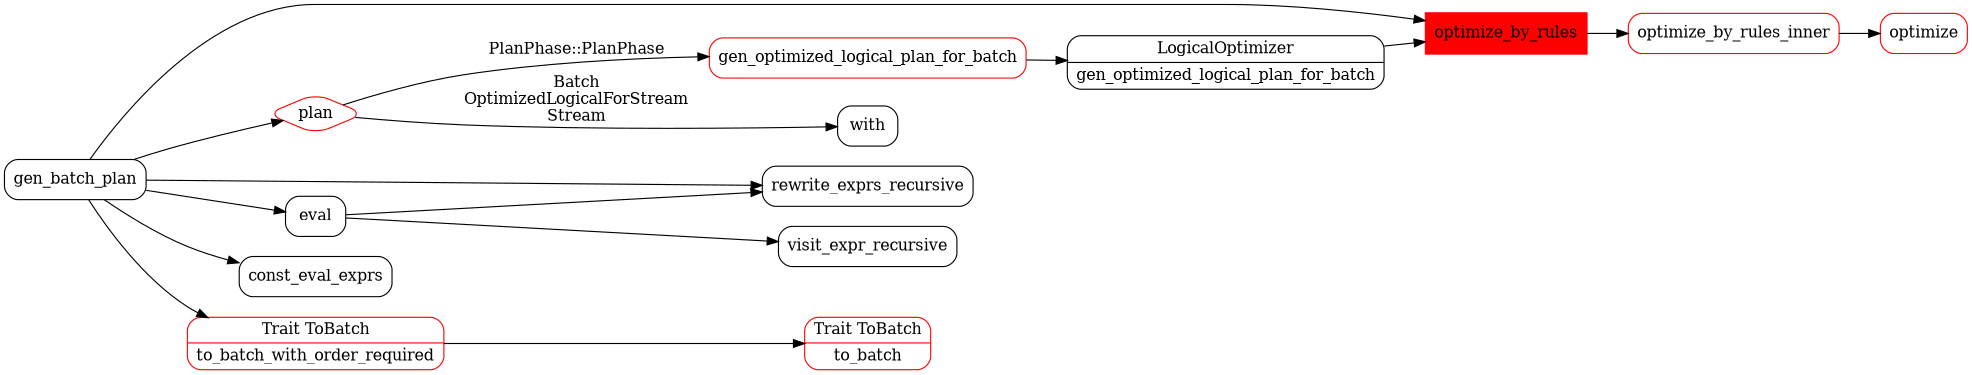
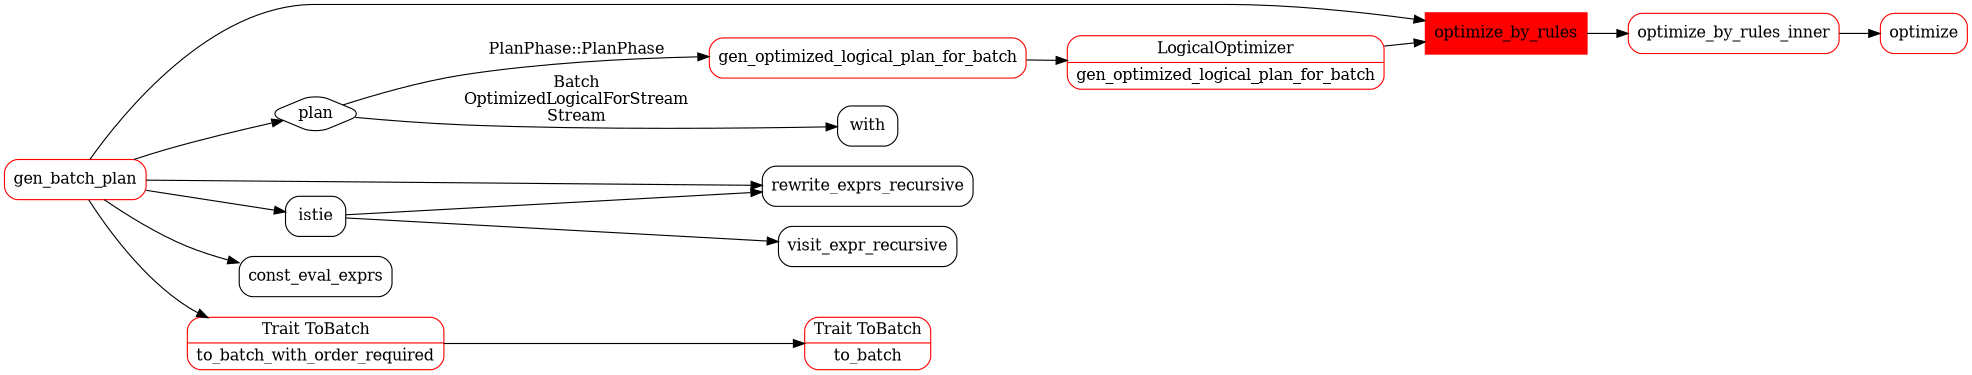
node "LogicalOptimizer": color black -> red
node "plan": color red -> black
node "gen_batch_plan": color black -> red
node "eval": label "eval" -> "istie"
